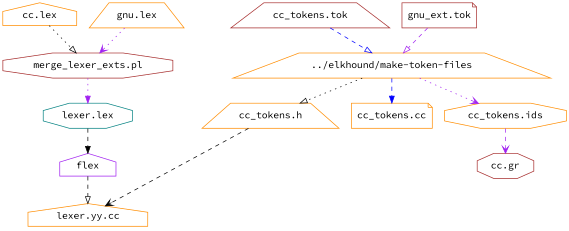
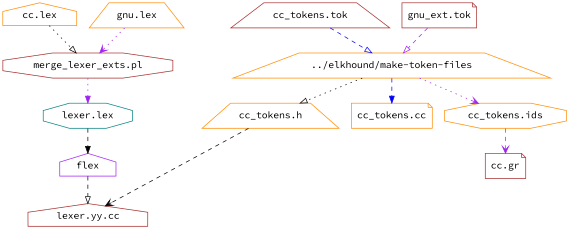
node "cc.gr": shape octagon -> note
node "lexer.yy.cc": color darkorange -> brown
